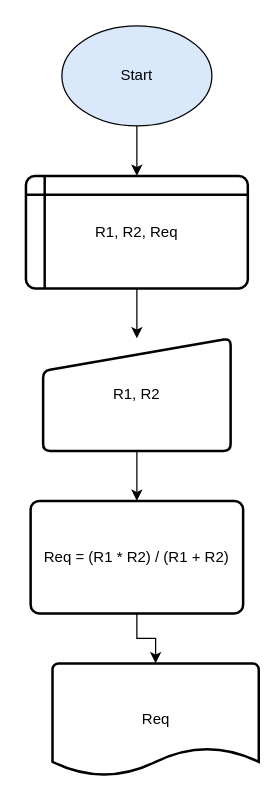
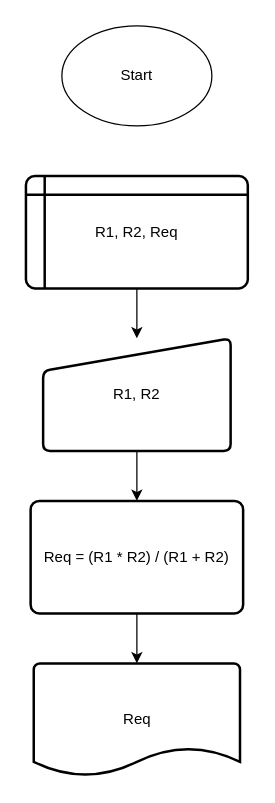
node "Start": fillcolor #dae8fc -> #ffffff
edge "Start" -> "R1, R2, Req": removed
node "Req": moved (156, 719) -> (137, 719)
